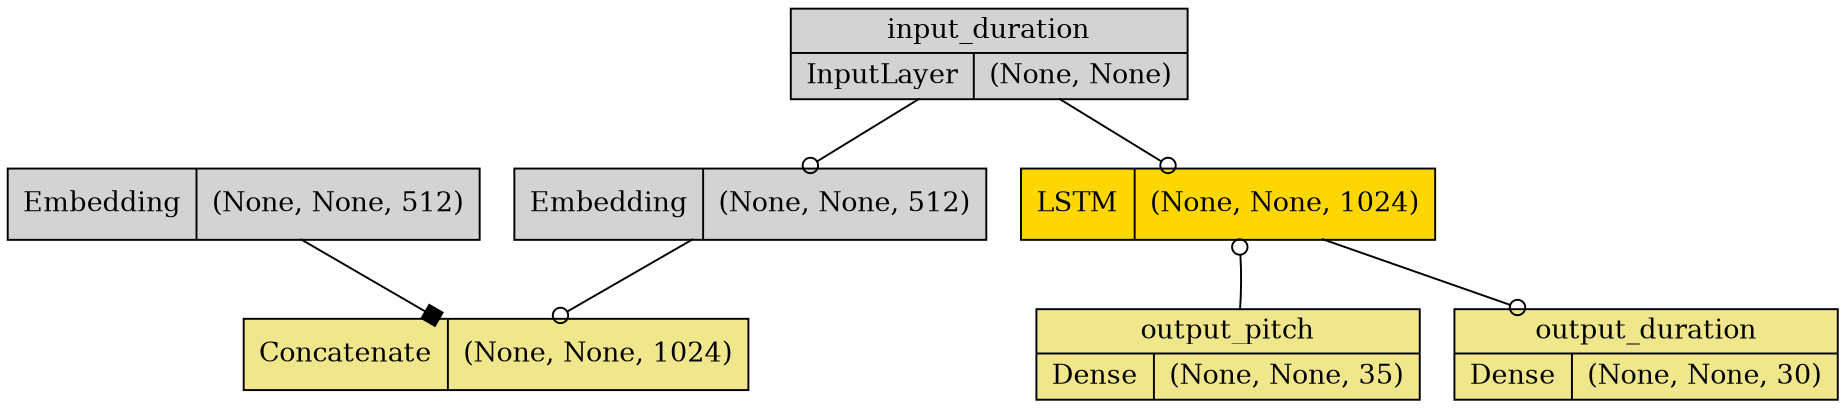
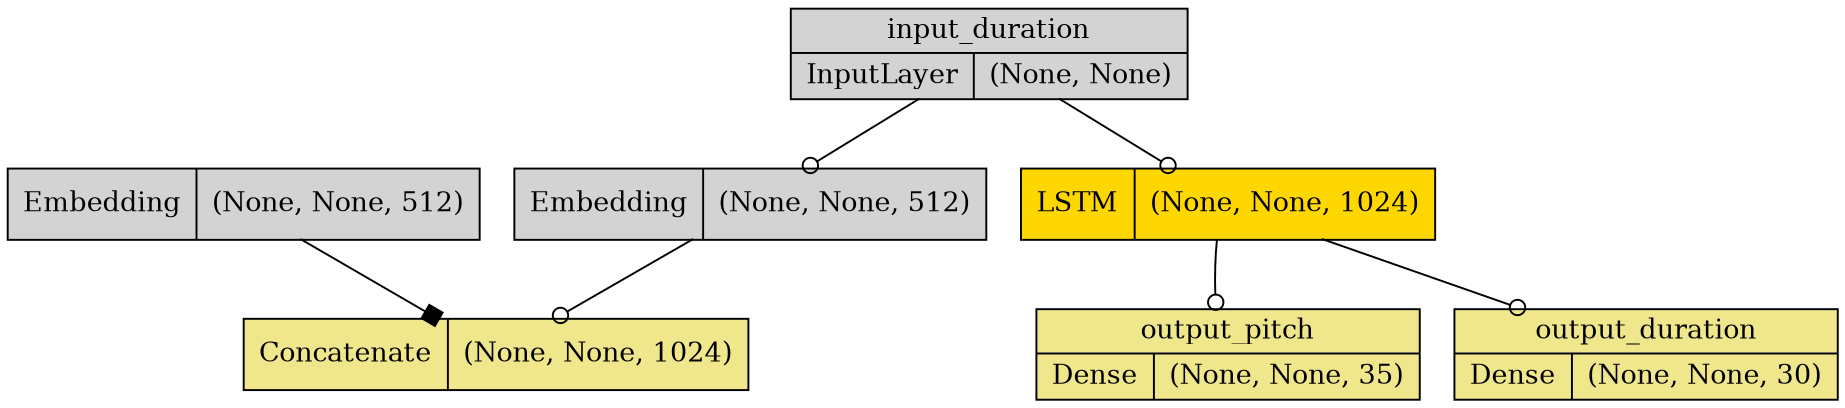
edge "output_pitch" -> "LSTM": reversed
